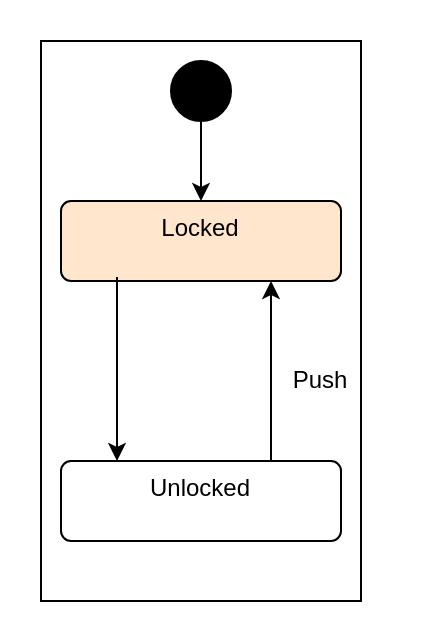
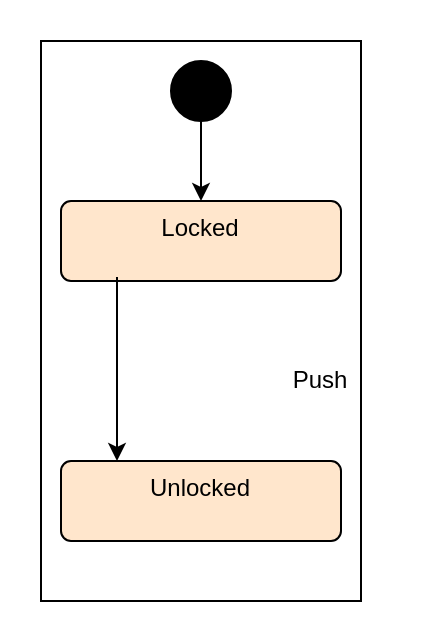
edge "Unlocked" -> "Locked": removed
node "Unlocked": fillcolor #ffffff -> #ffe6cc
